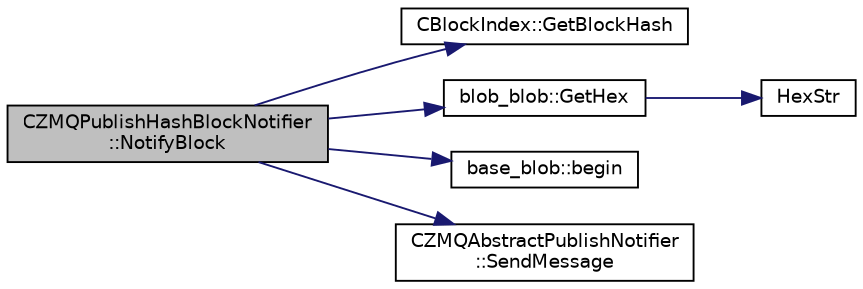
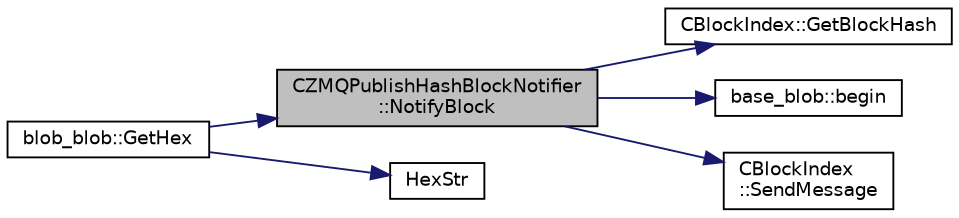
edge "CZMQPublishHashBlockNotifier ::NotifyBlock" -> "blob_blob::GetHex": reversed
node "CZMQAbstractPublishNotifier ::SendMessage": label "CZMQAbstractPublishNotifier ::SendMessage" -> "CBlockIndex ::SendMessage"
